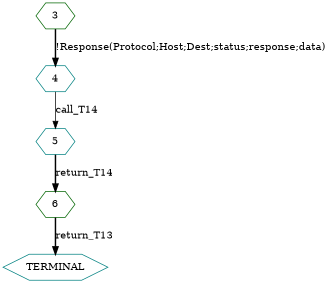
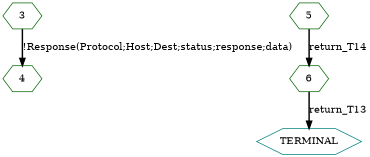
node "4": color teal -> darkgreen
edge "4" -> "5": removed, label "call_T14"
node "5": color teal -> darkgreen
